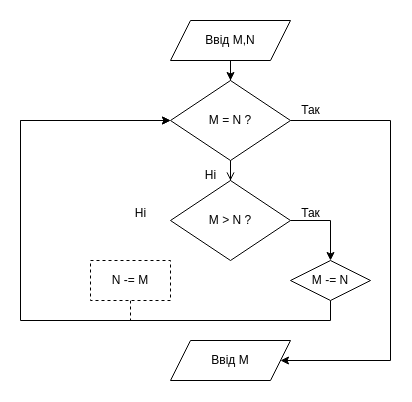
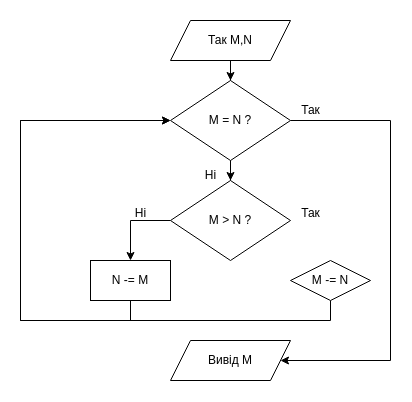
node "Ввід M,N": label "Ввід M,N" -> "Так M,N"
edge "M = N ?" -> "M > N ?": arrowhead open -> classic
edge "M > N ?" -> "N -= M": added
edge "M > N ?" -> "M -= N": removed
node "N -= M": style dashed -> solid
edge "N -= M" -> "M = N ?": style dashed -> solid
node "Ввід М": label "Ввід М" -> "Вивід М"
